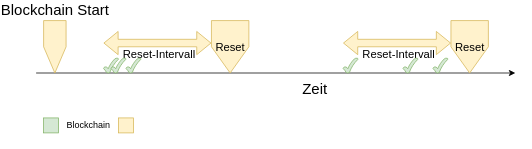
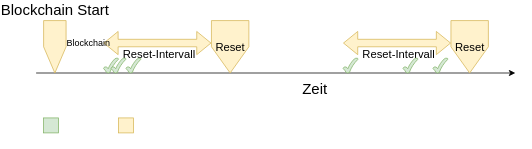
node "Blockchain": moved (88, 126) -> (88, 43)
